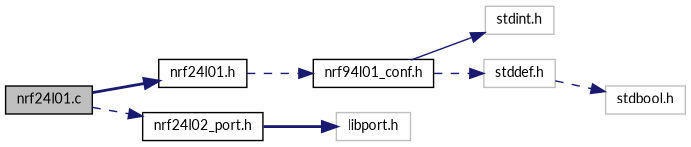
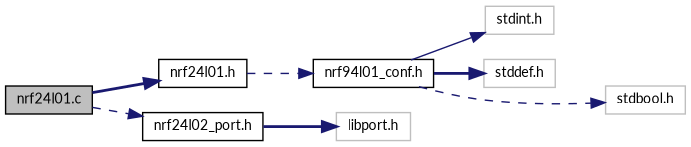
edge "nrf94l01_conf.h" -> "stddef.h": style dashed -> bold
edge "stddef.h" -> "stdbool.h": now "nrf94l01_conf.h" -> "stdbool.h"
